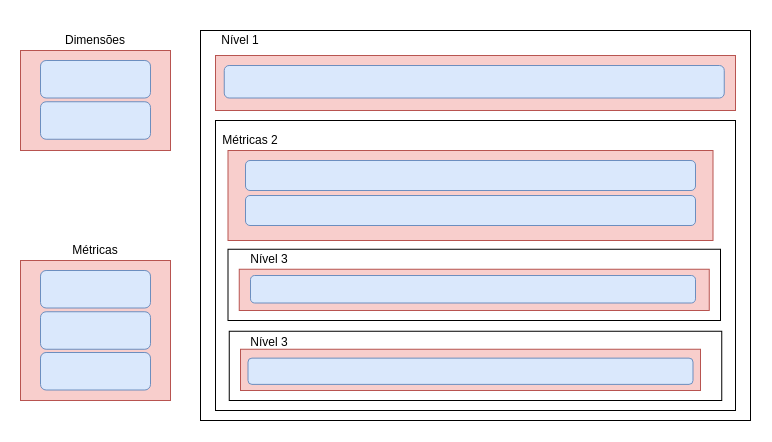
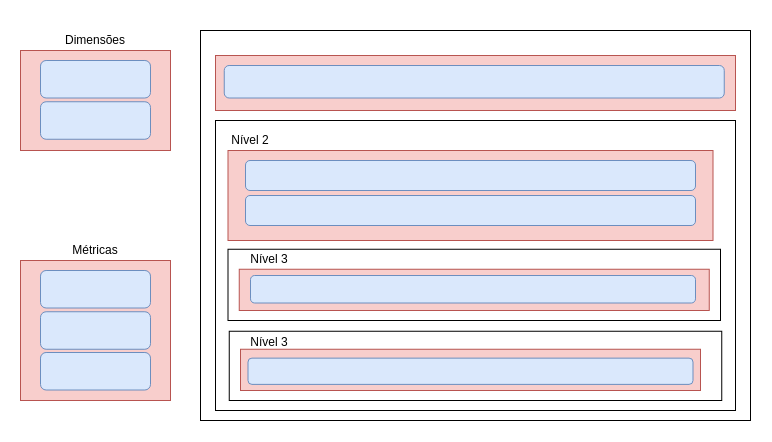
node "Nível 1": removed
node "Métricas 2": label "Métricas 2" -> "Nível 2"
